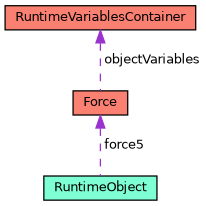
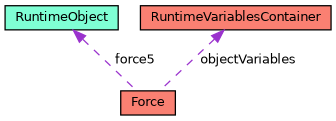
edge "RuntimeObject" -> "Force": reversed
